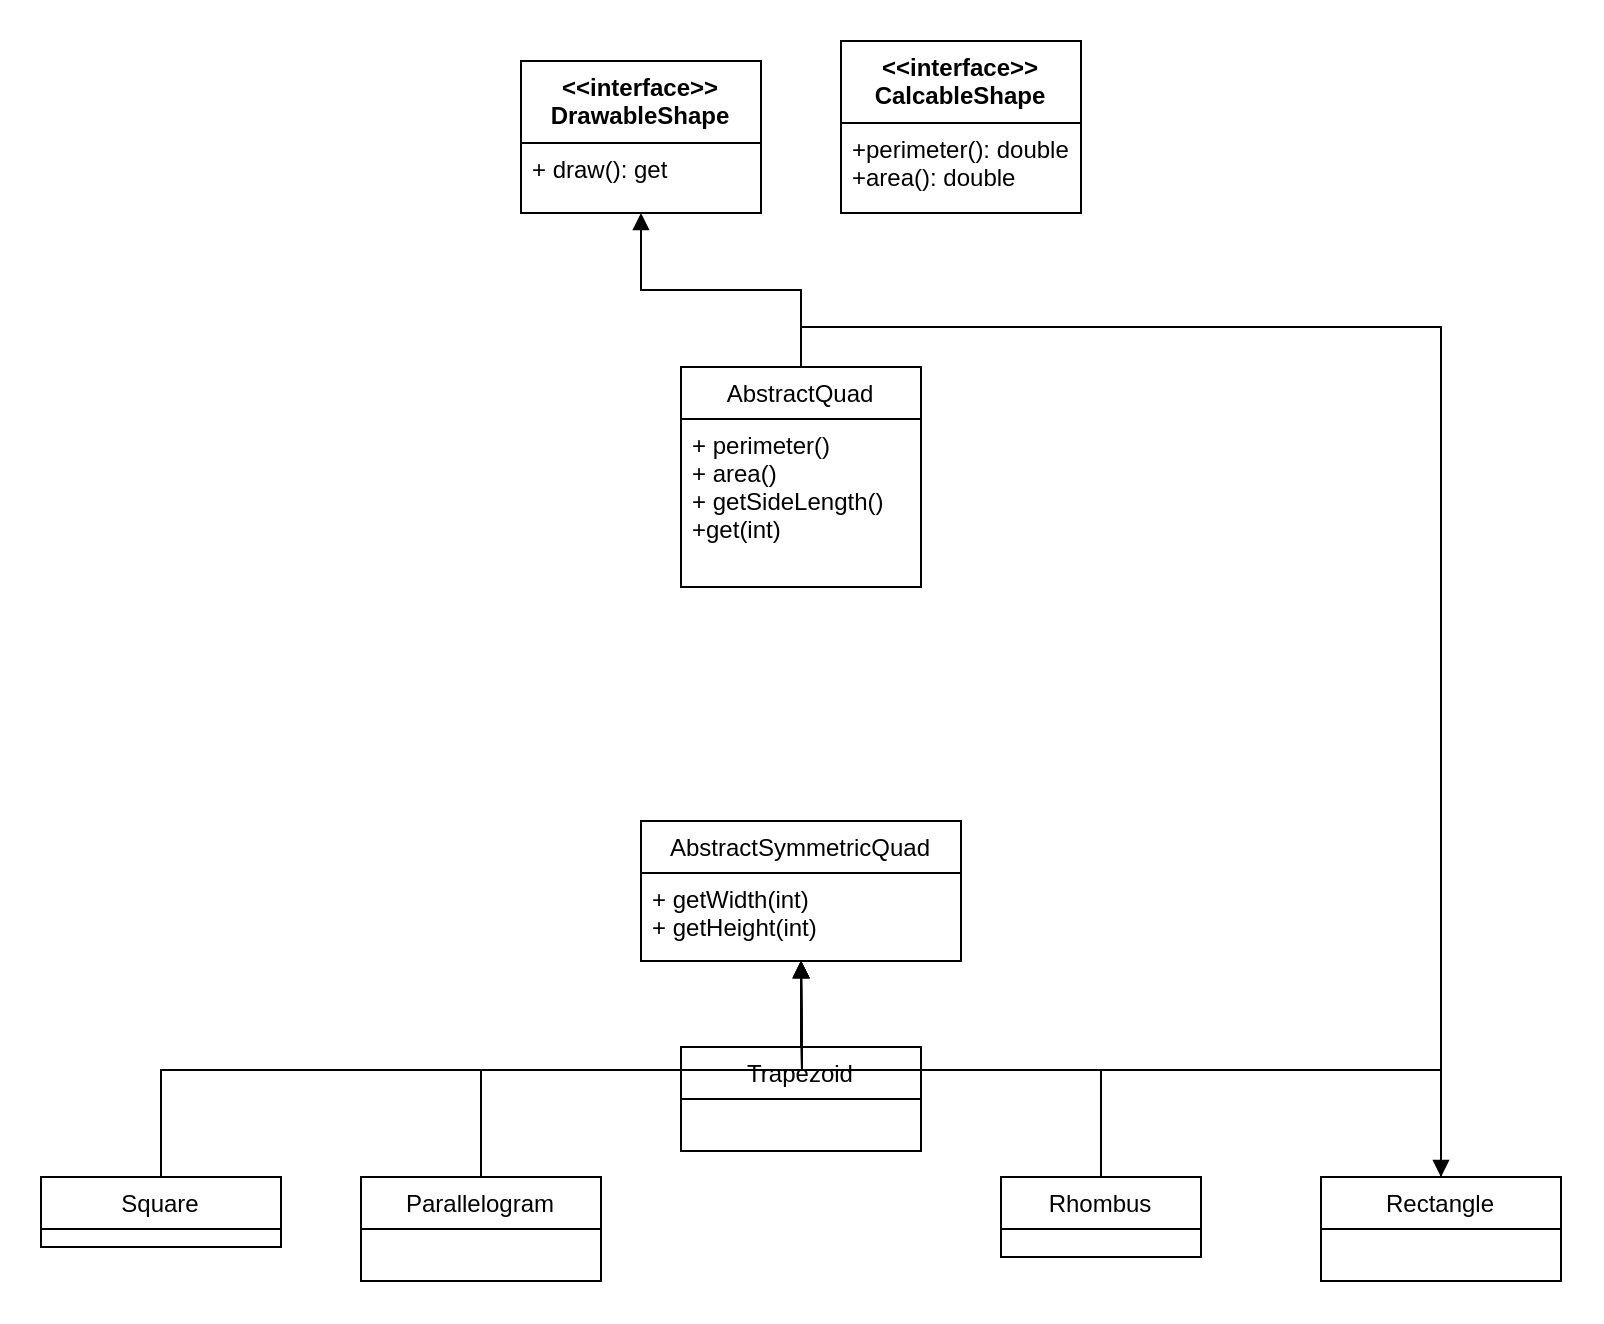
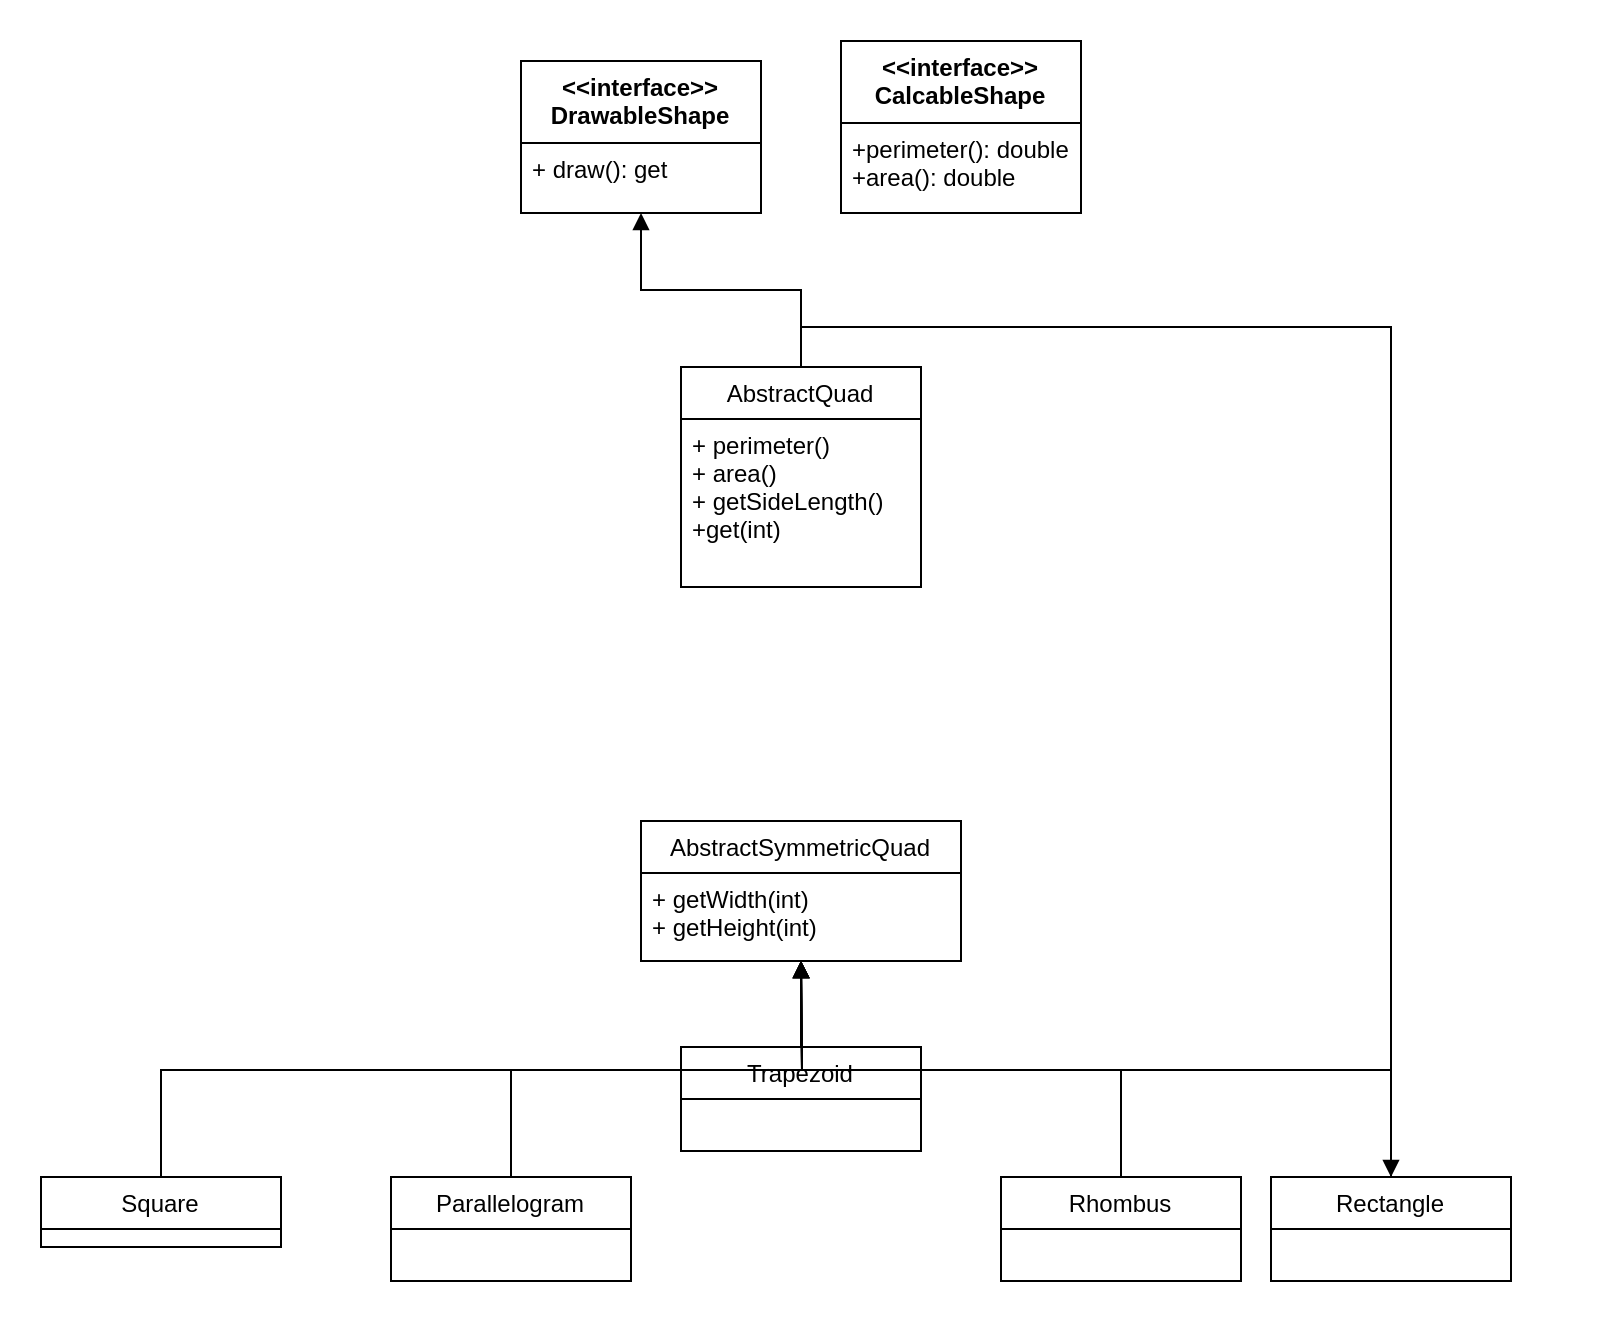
node "Rhombus": size 200x80 -> 240x104
node "Parallelogram": moved (481, 1229) -> (511, 1229)
node "Rectangle": moved (1441, 1229) -> (1391, 1229)
